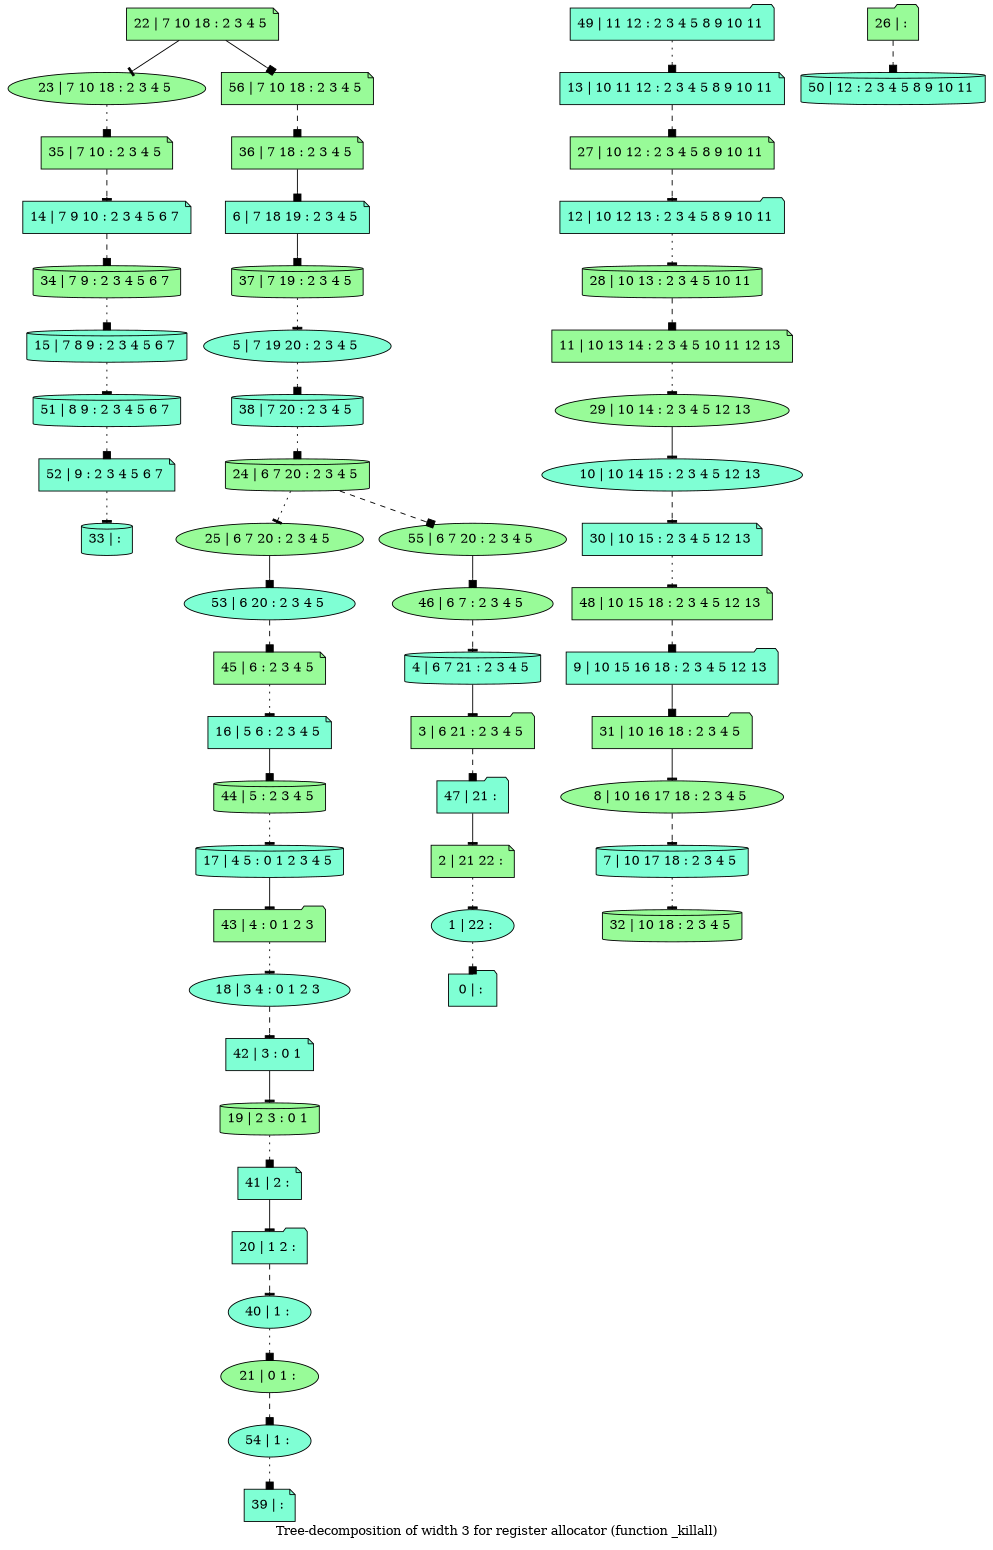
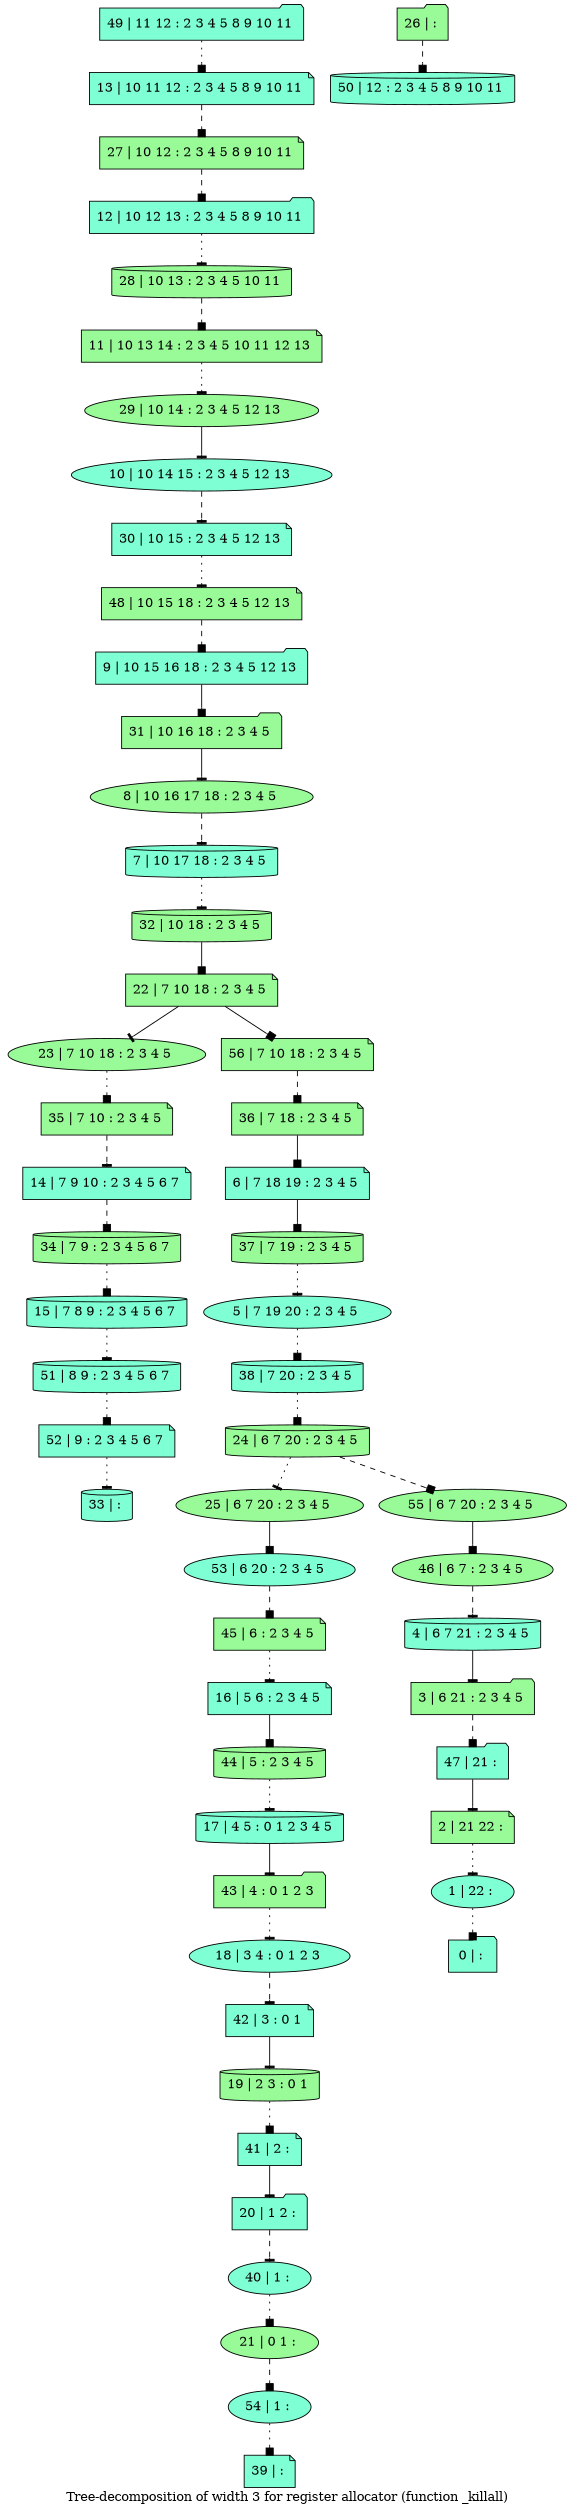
edge "27 | 10 12 : 2 3 4 5 8 9 10 11" -> "12 | 10 12 13 : 2 3 4 5 8 9 10 11": arrowhead tee -> box
edge "32 | 10 18 : 2 3 4 5" -> "22 | 7 10 18 : 2 3 4 5": added
